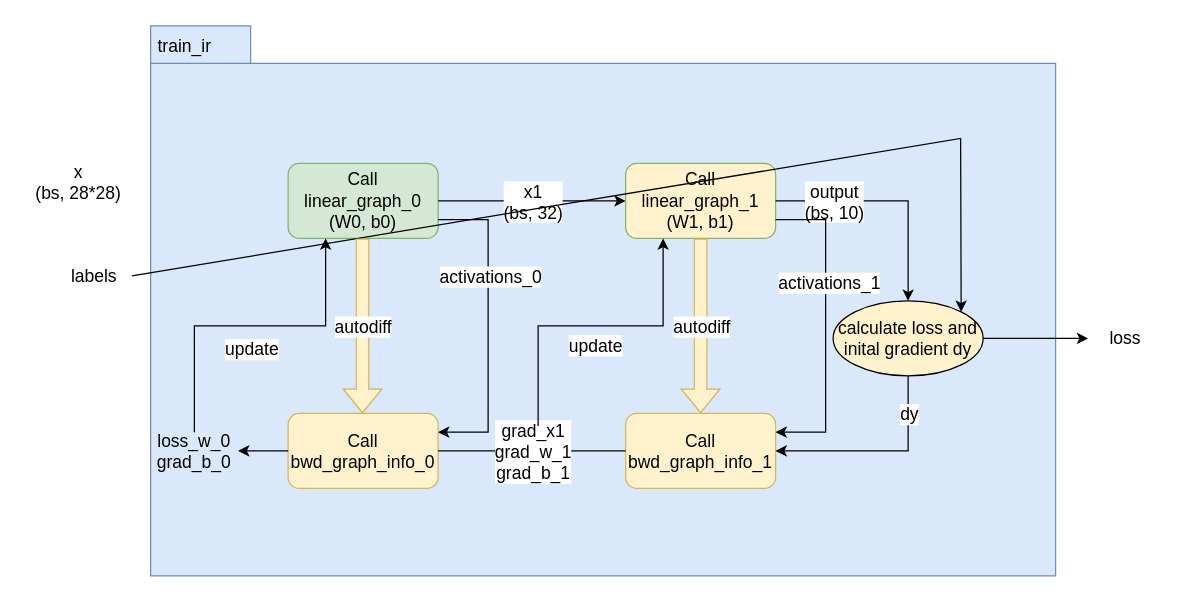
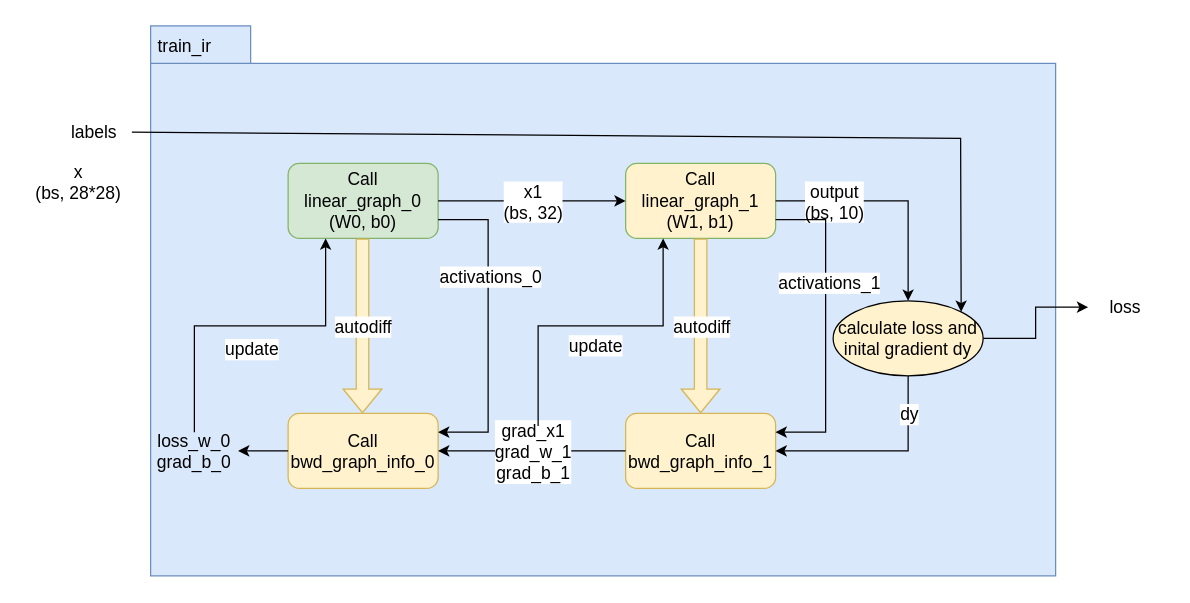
node "labels": moved (94, 276) -> (94, 132)
node "loss": moved (1126, 338) -> (1126, 307)
edge "Call bwd_graph_info_0" -- "Call bwd_graph_info_1": arrowhead none -> classic
